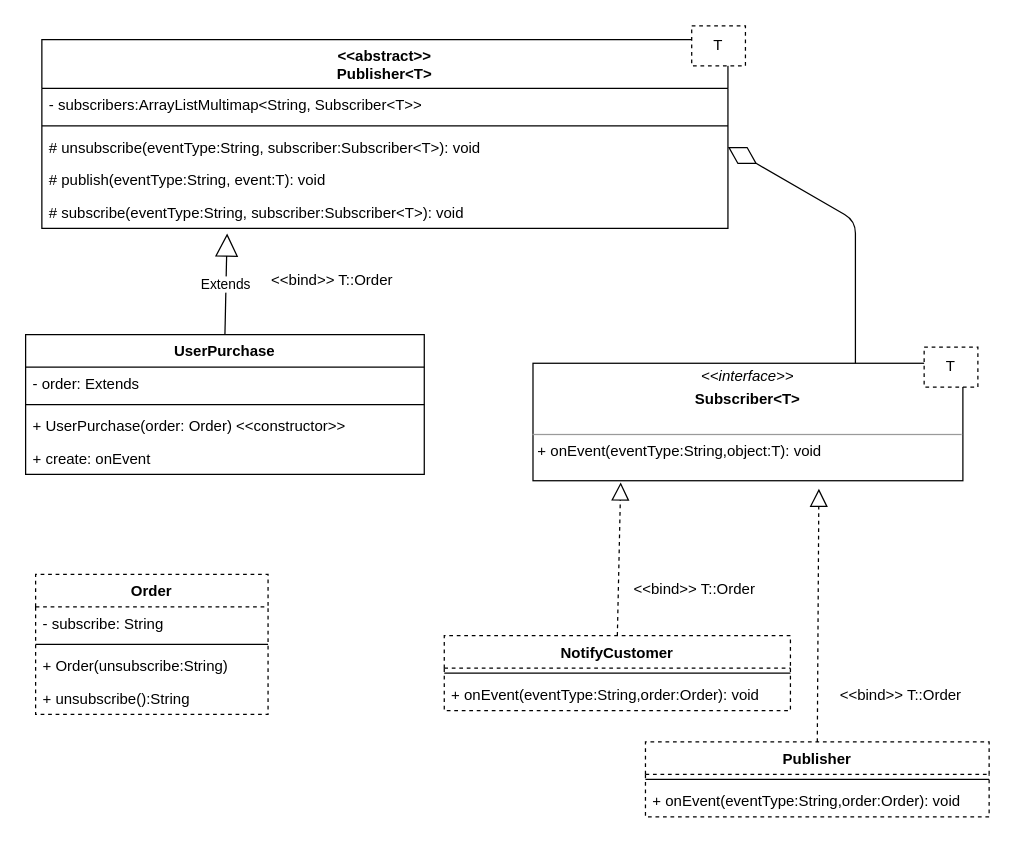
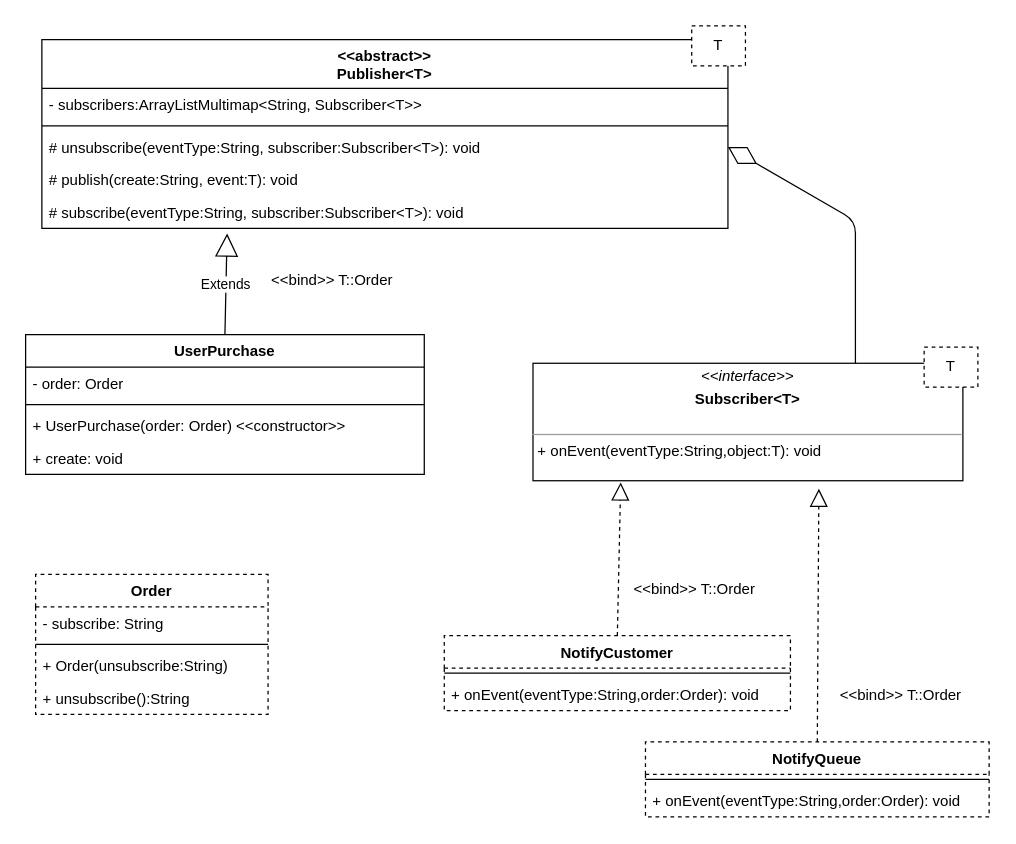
node "# publish(eventType:String, event:T): void": label "# publish(eventType:String, event:T): void" -> "# publish(create:String, event:T): void"
node "- order: Extends": label "- order: Extends" -> "- order: Order"
node "+ create: onEvent": label "+ create: onEvent" -> "+ create: void"
node "Publisher": label "Publisher" -> "NotifyQueue"
